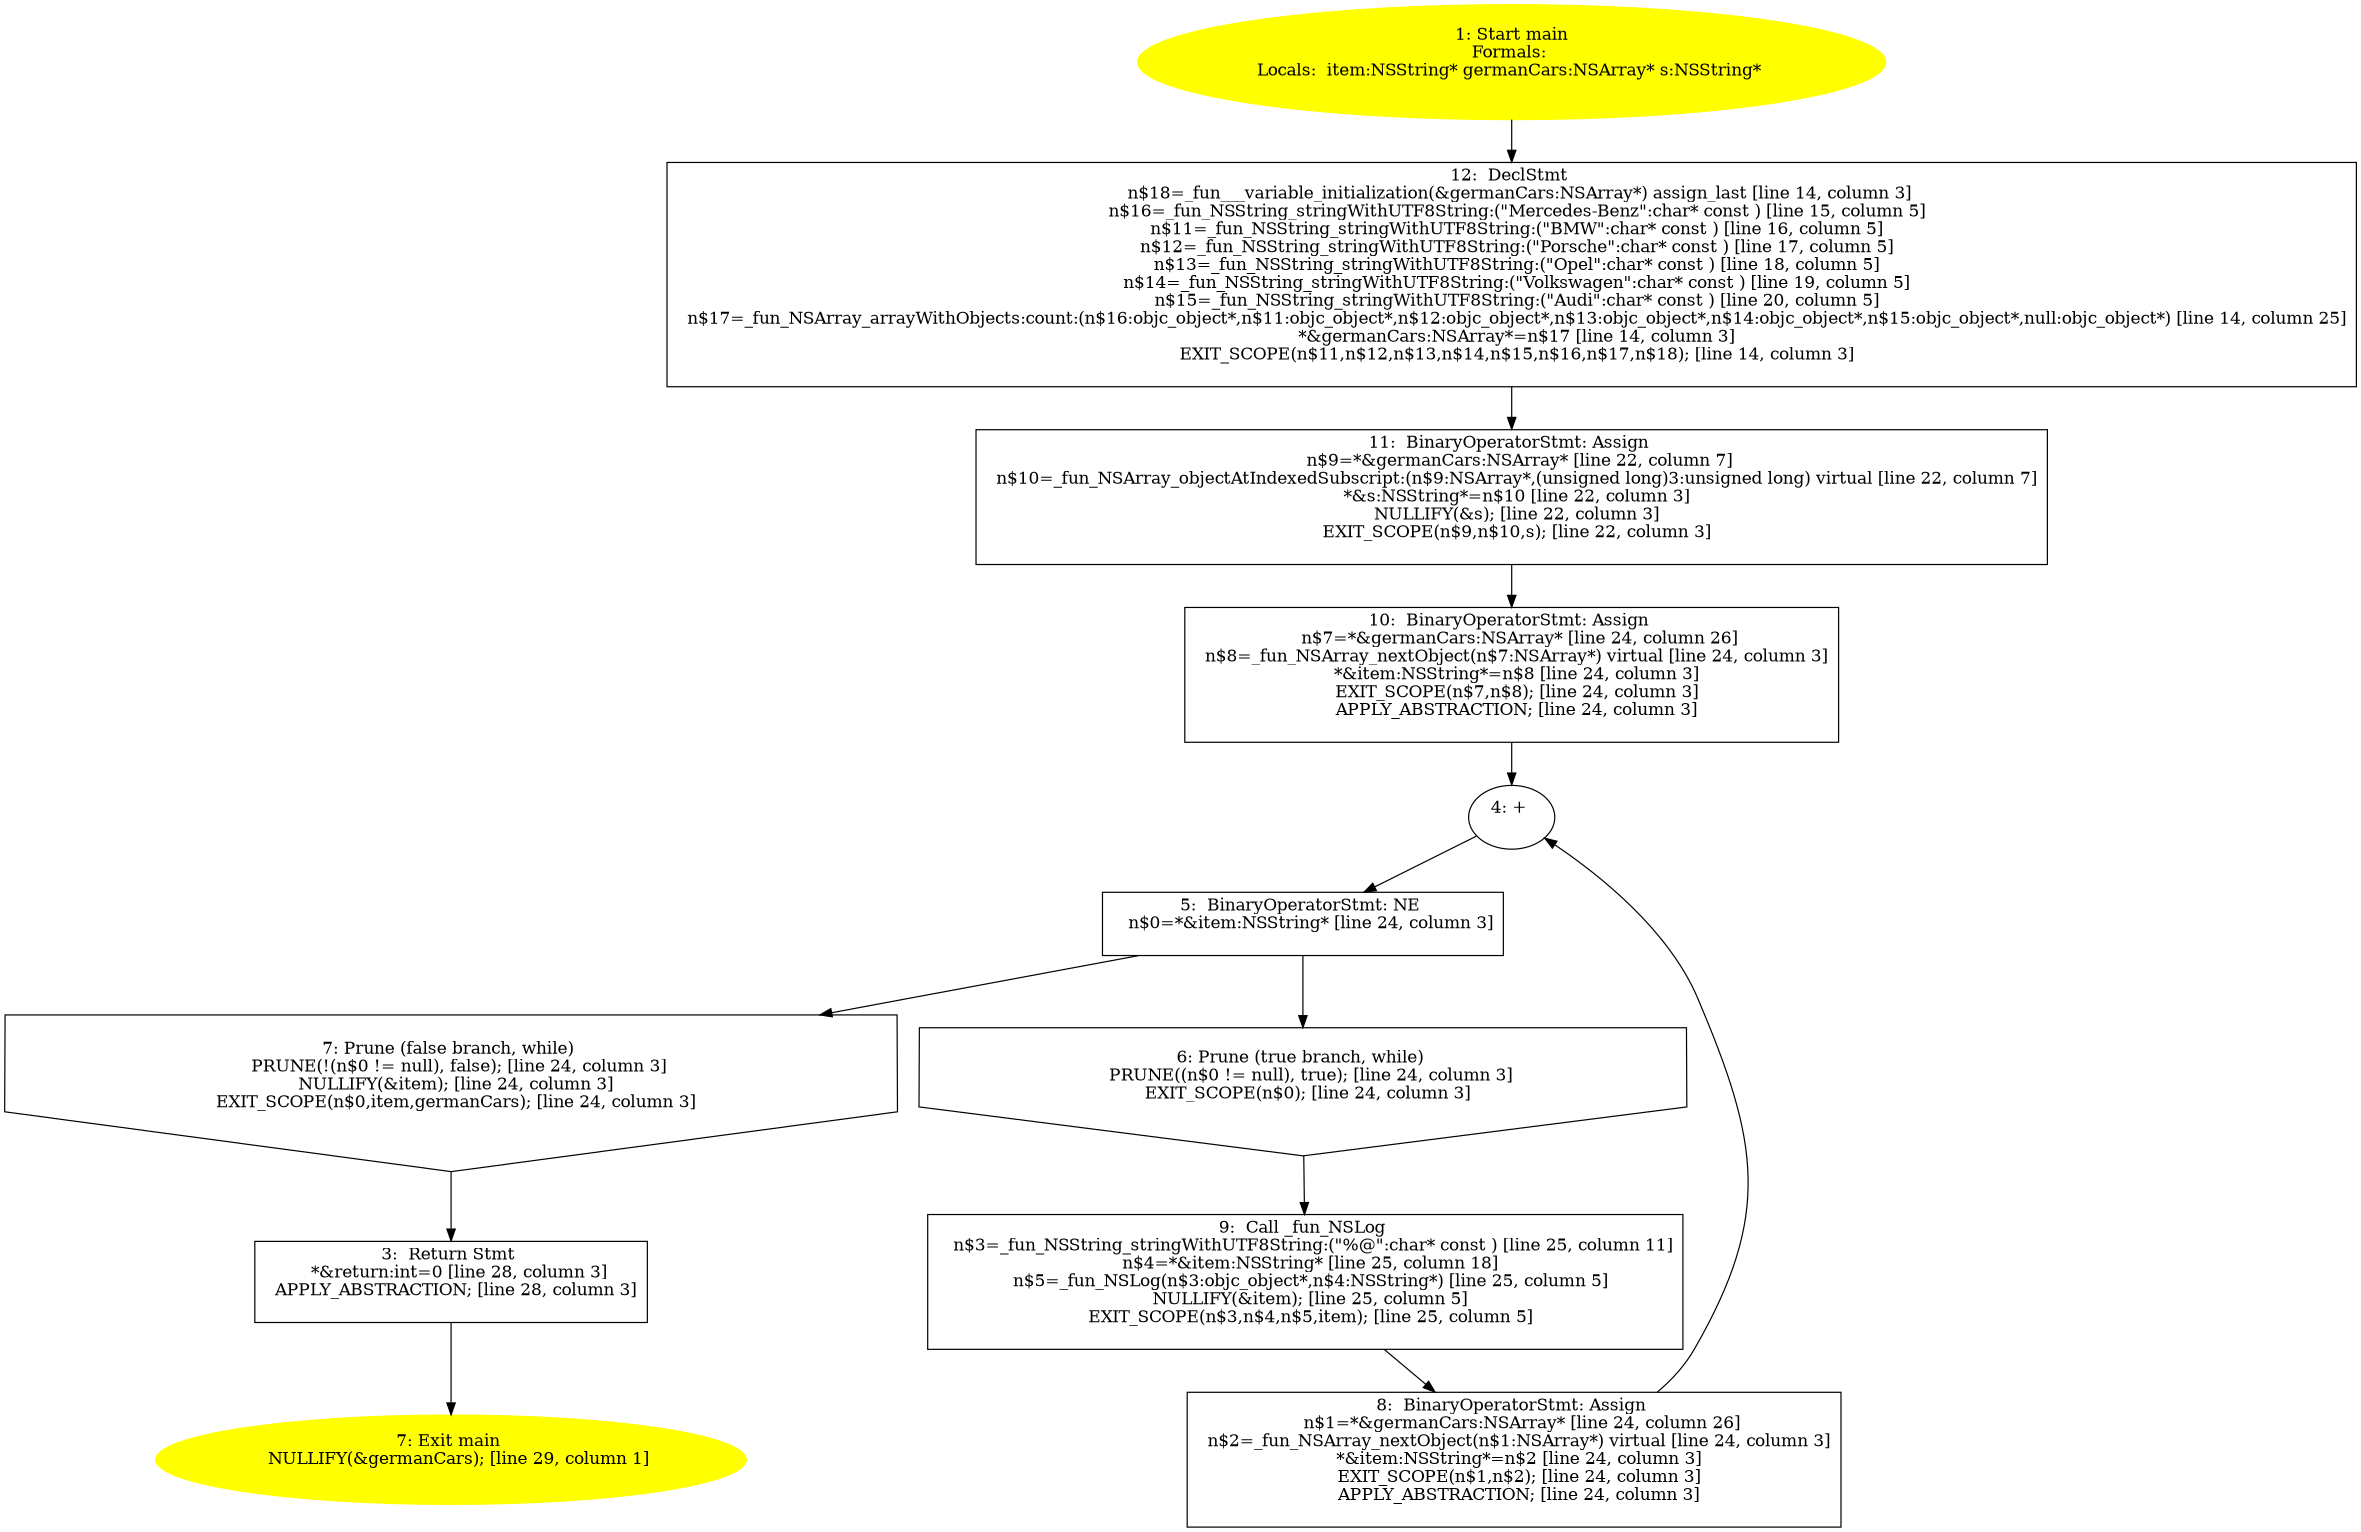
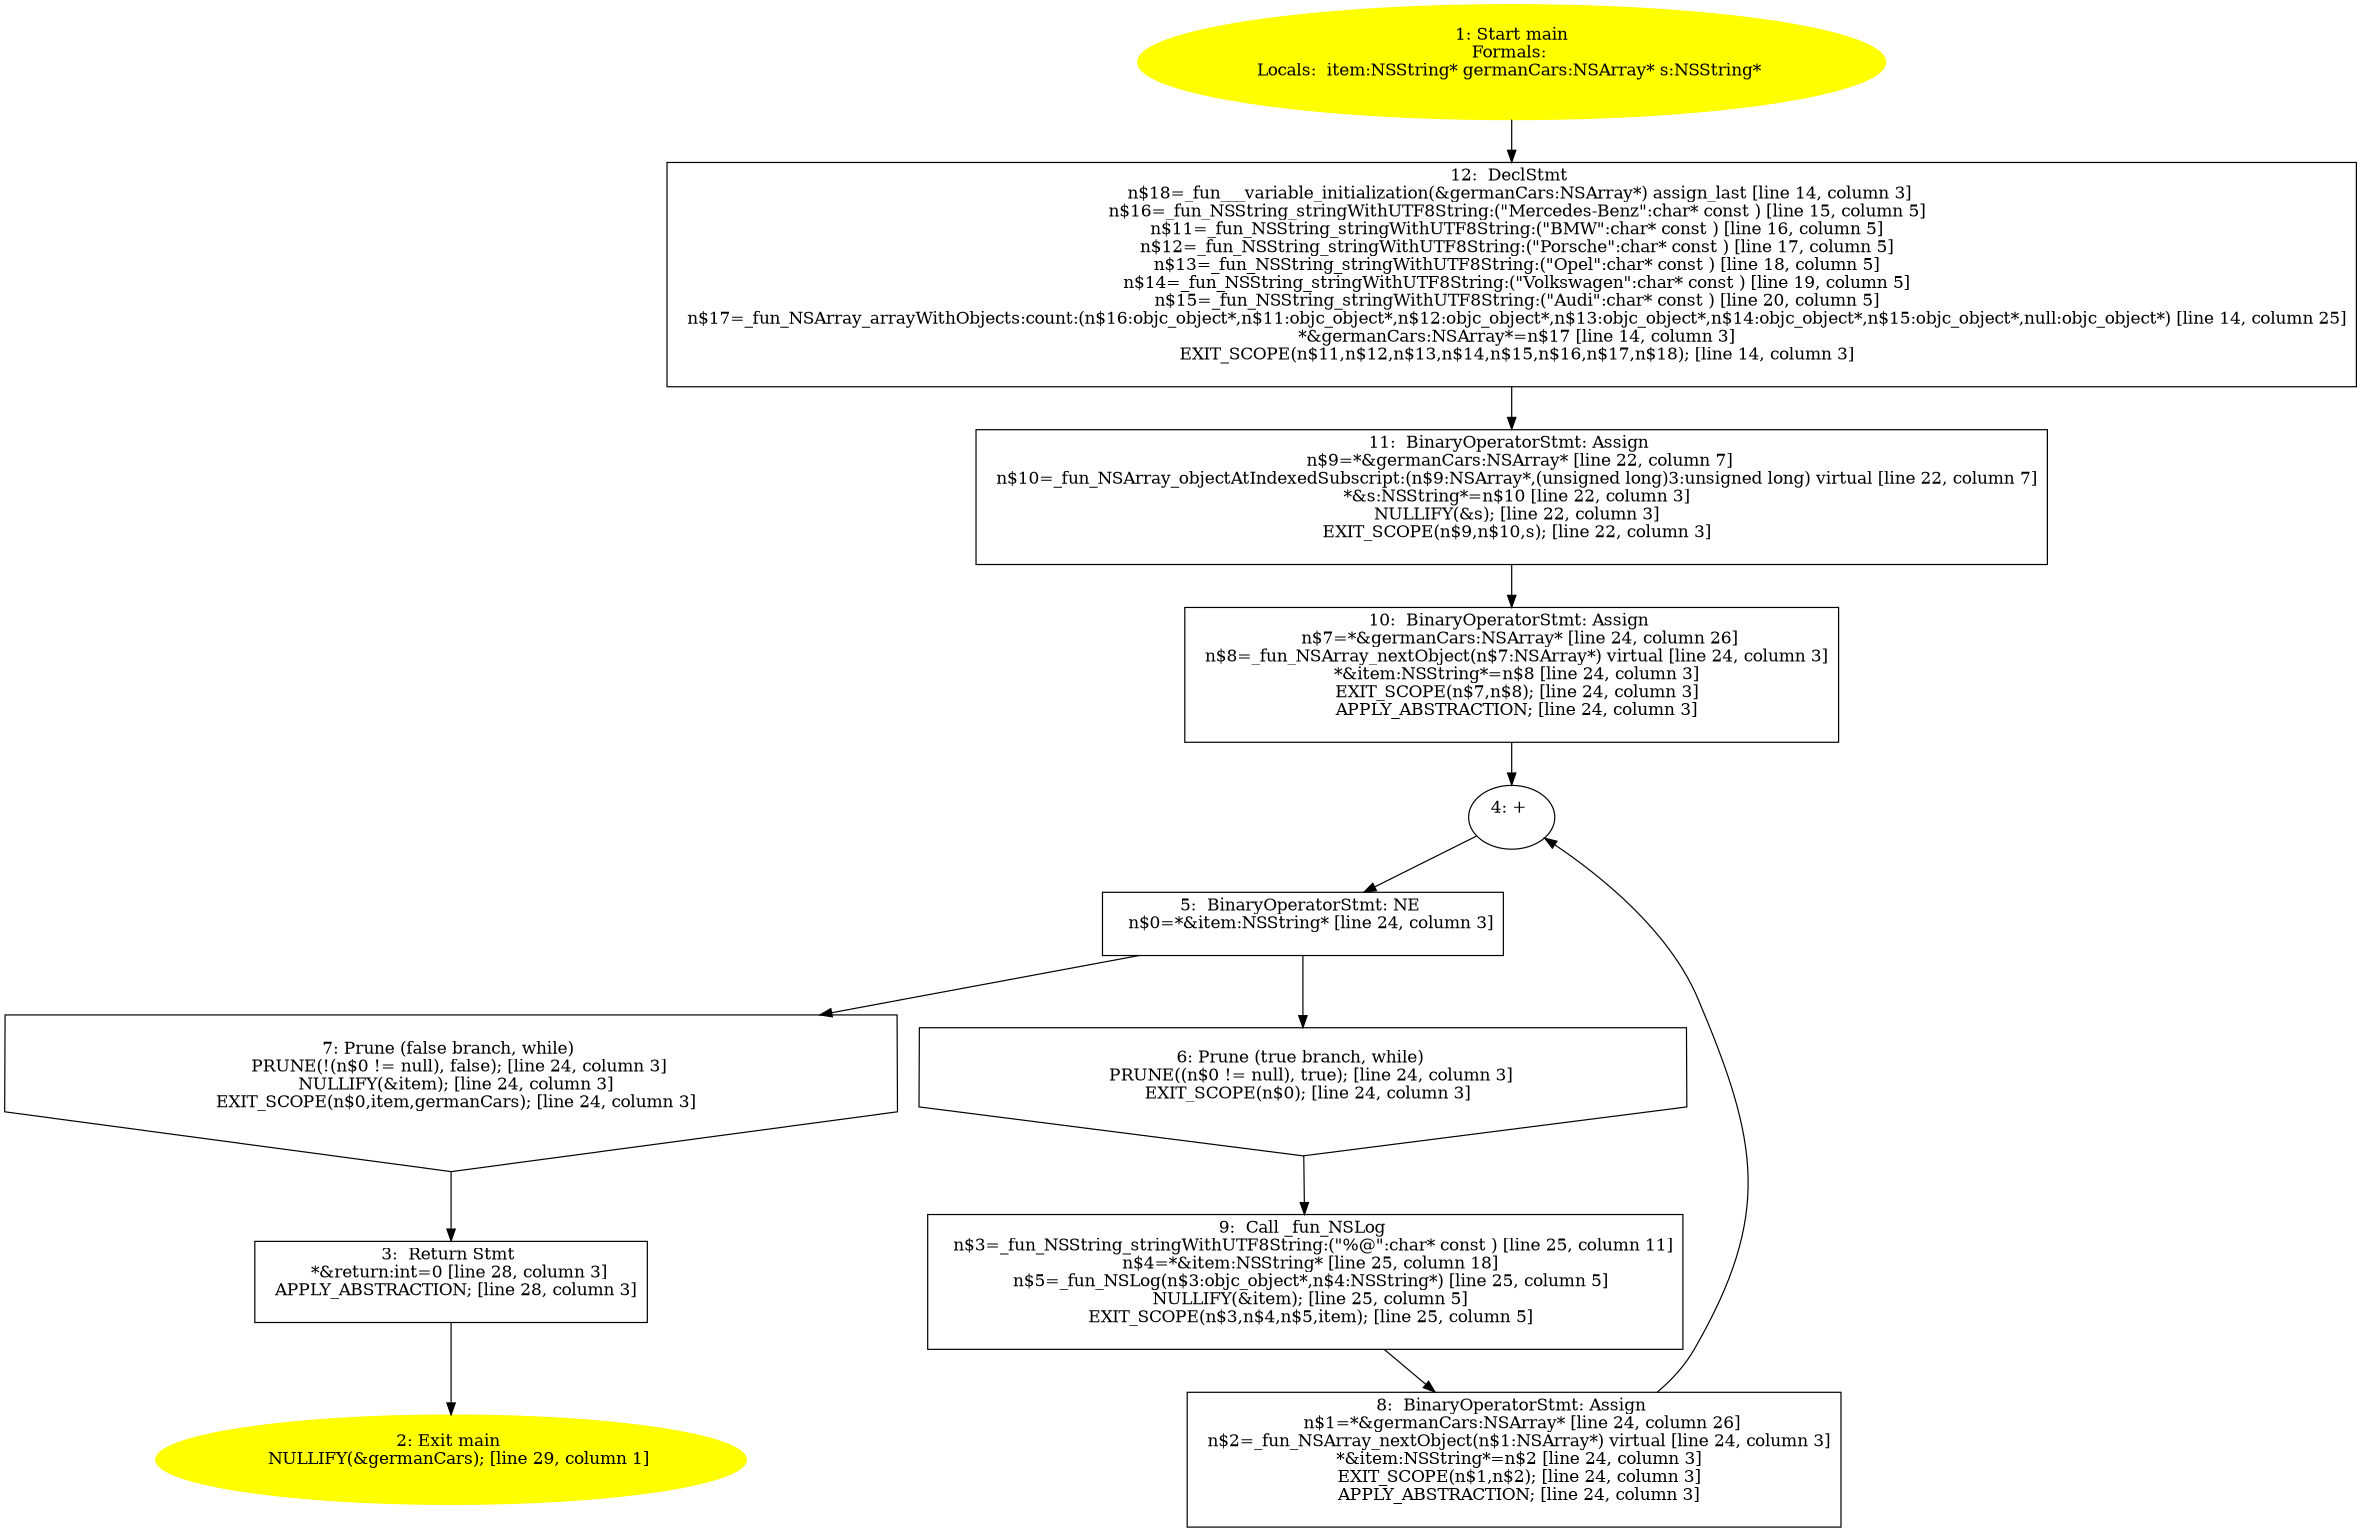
node "7: Exit main NULLIFY(&germanCars); [line 29, column 1]": label "7: Exit main NULLIFY(&germanCars); [line 29, column 1]" -> "2: Exit main NULLIFY(&germanCars); [line 29, column 1]"
